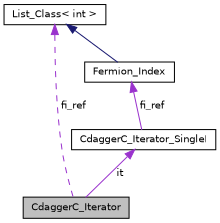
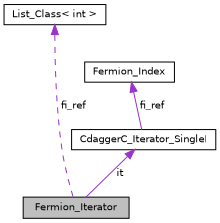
edge "Fermion_Index" -> "List_Class< int >": removed
node "CdaggerC_Iterator": label "CdaggerC_Iterator" -> "Fermion_Iterator"
